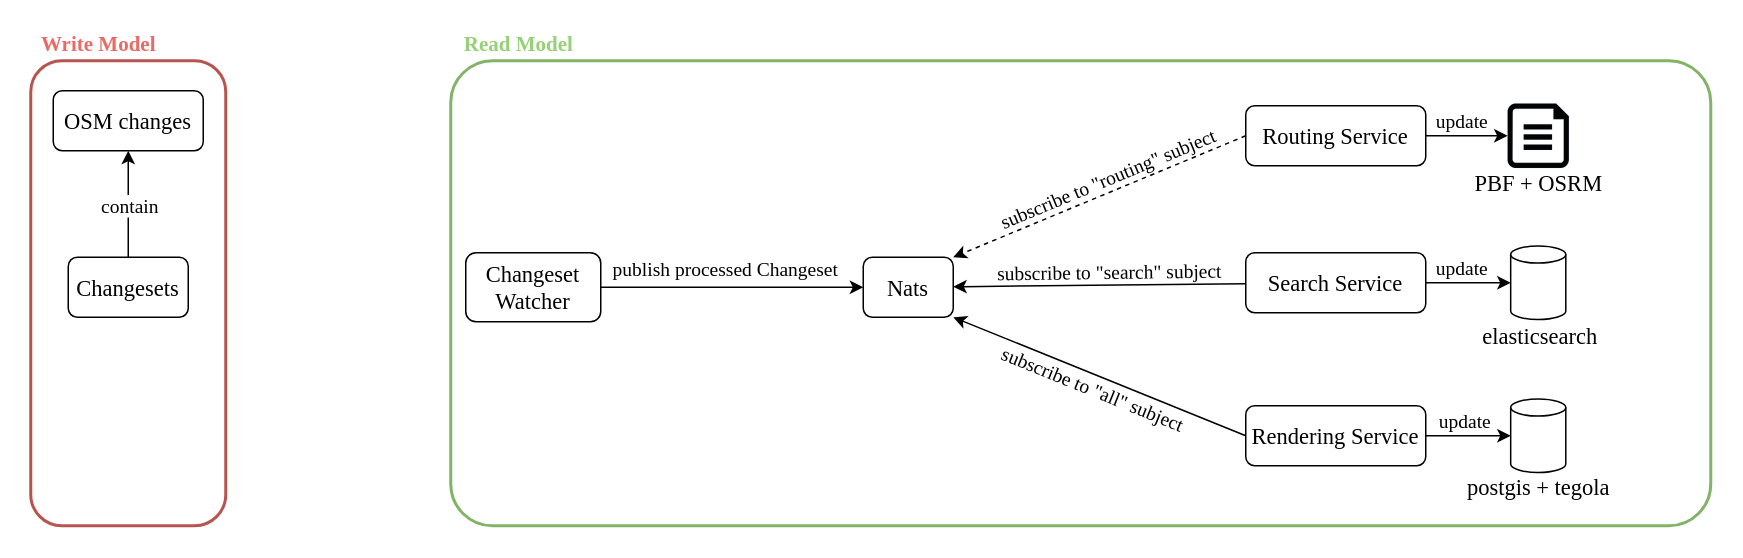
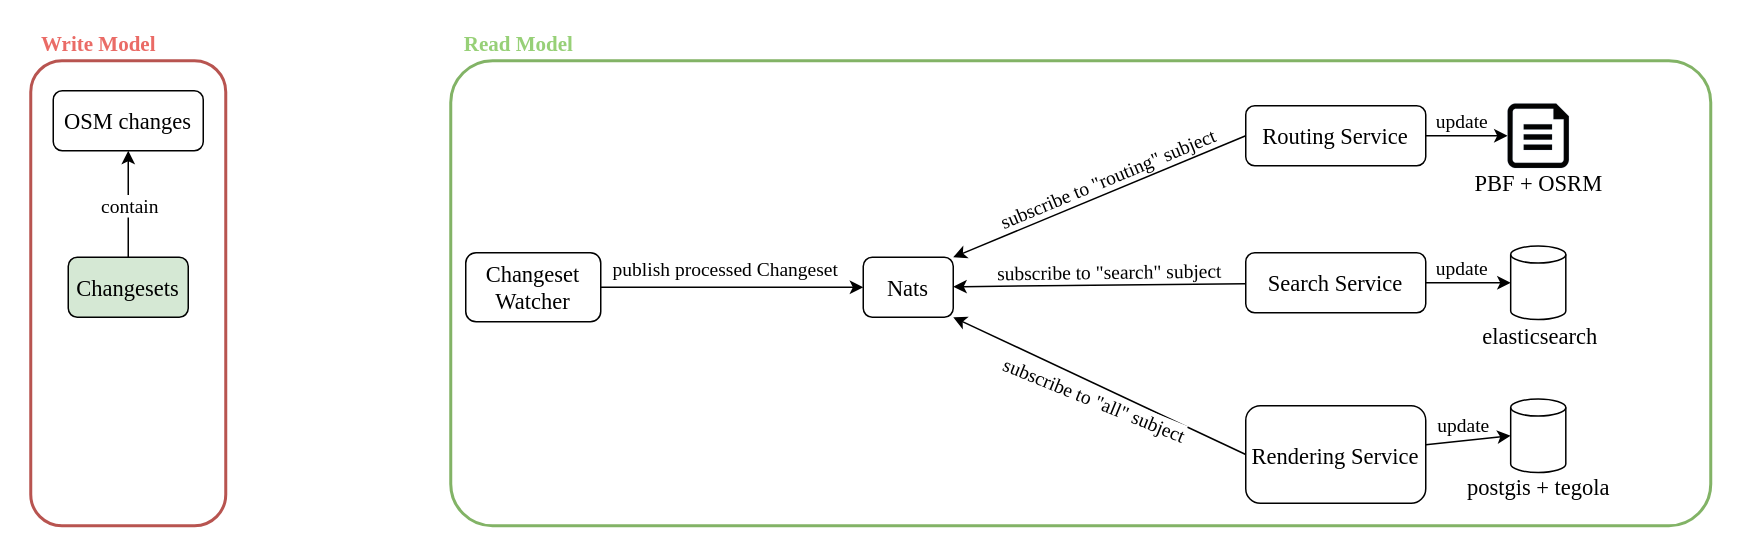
edge "Routing Service" -> "Nats": style dashed -> solid
node "Changesets": fillcolor #ffffff -> #d5e8d4
node "Rendering Service": size 180x60 -> 180x98
